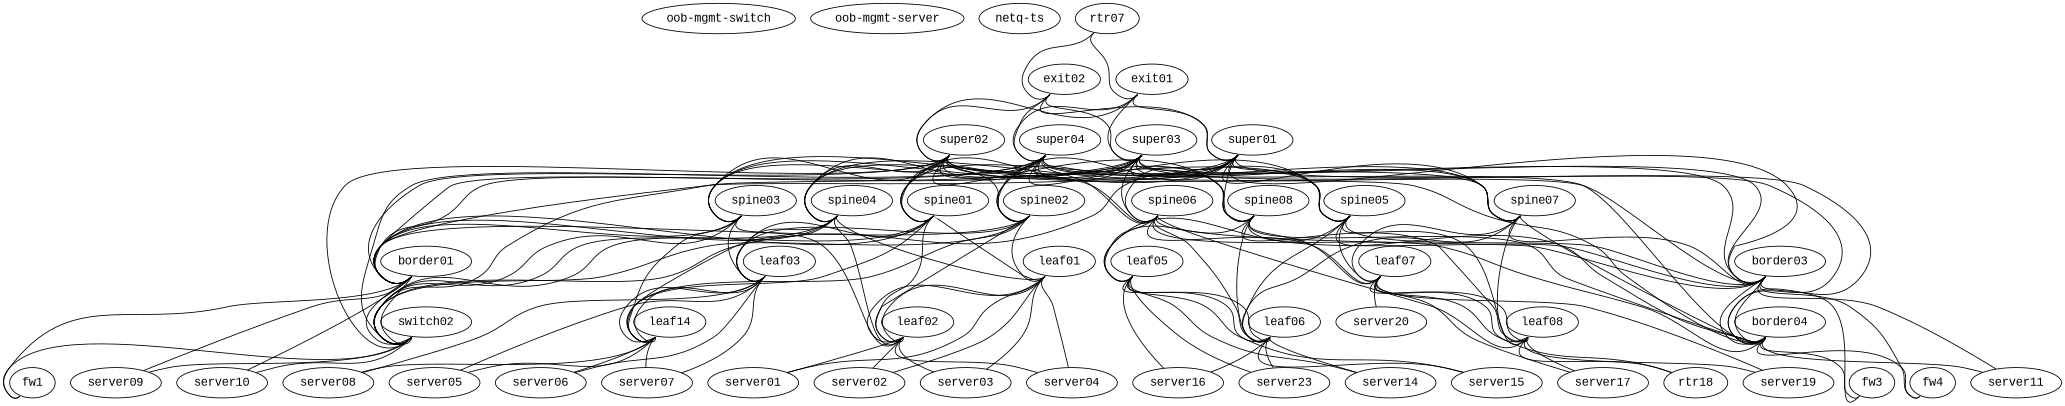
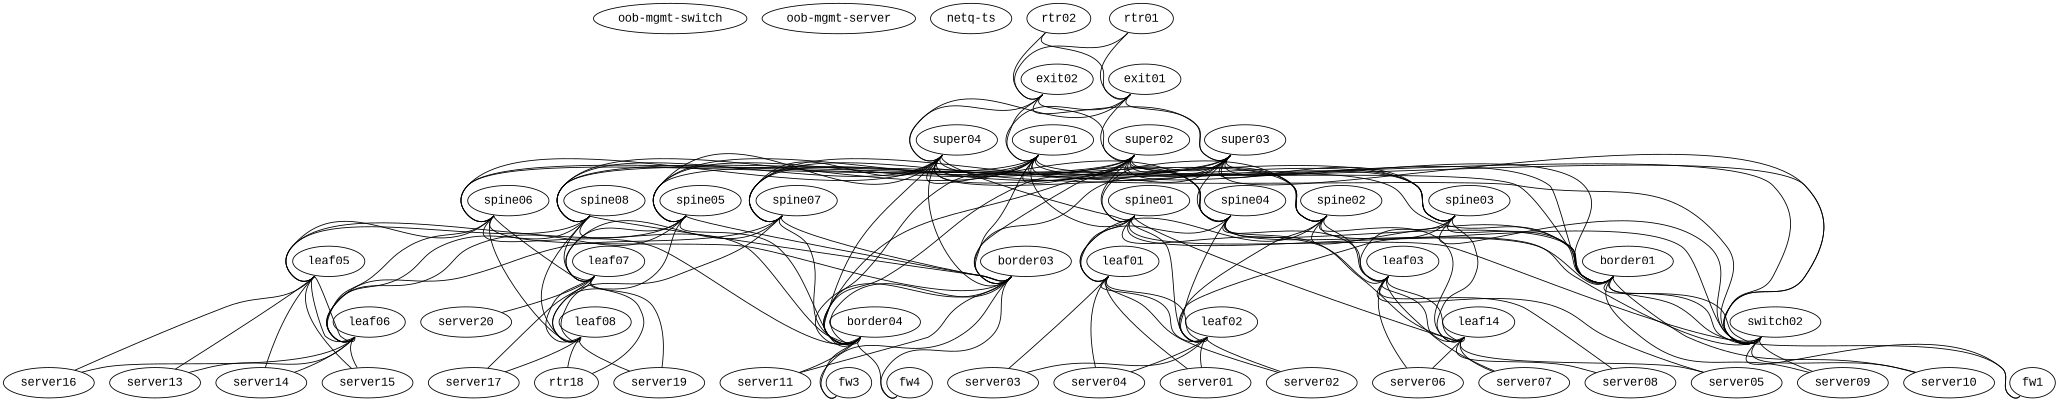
node "rtr02": added
node "rtr07": label "rtr07" -> "rtr01"
edge "super03" -- "spine06": removed
node "server23": label "server23" -> "server13"
